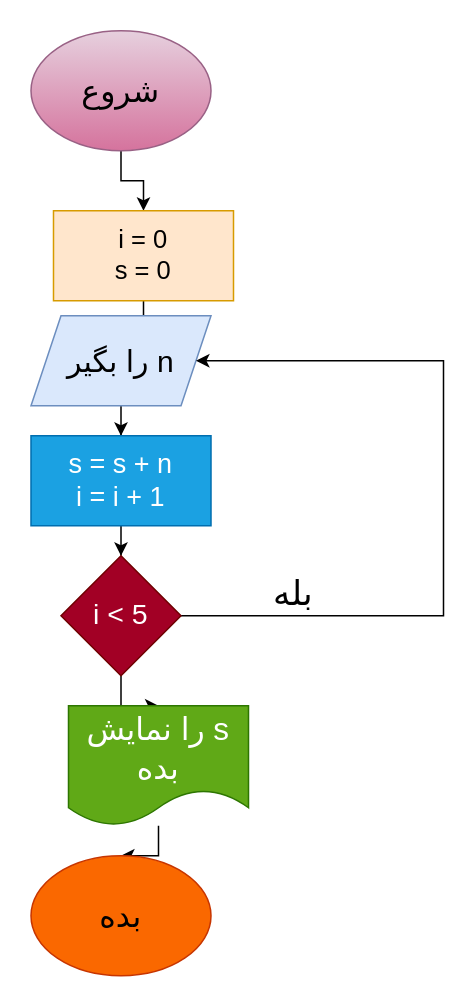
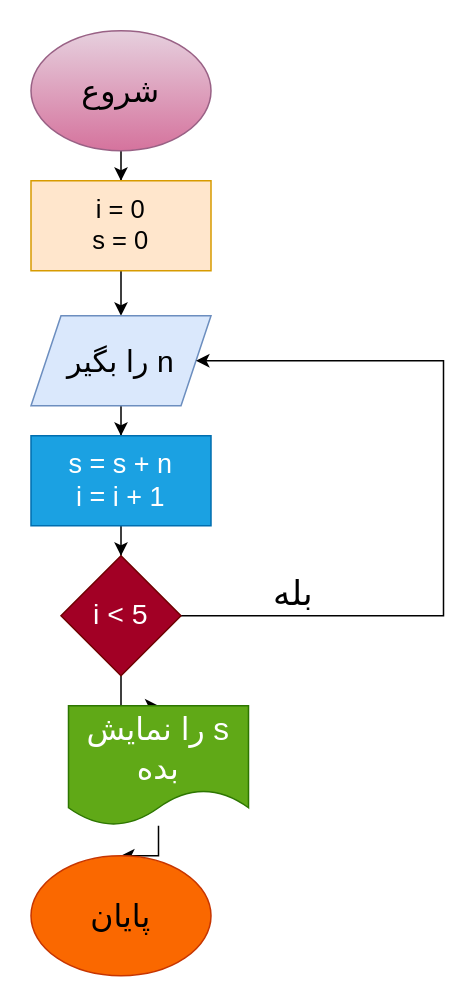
node "i = 0 s = 0": moved (143, 256) -> (121, 226)
node "بده": label "بده" -> "پایان"
